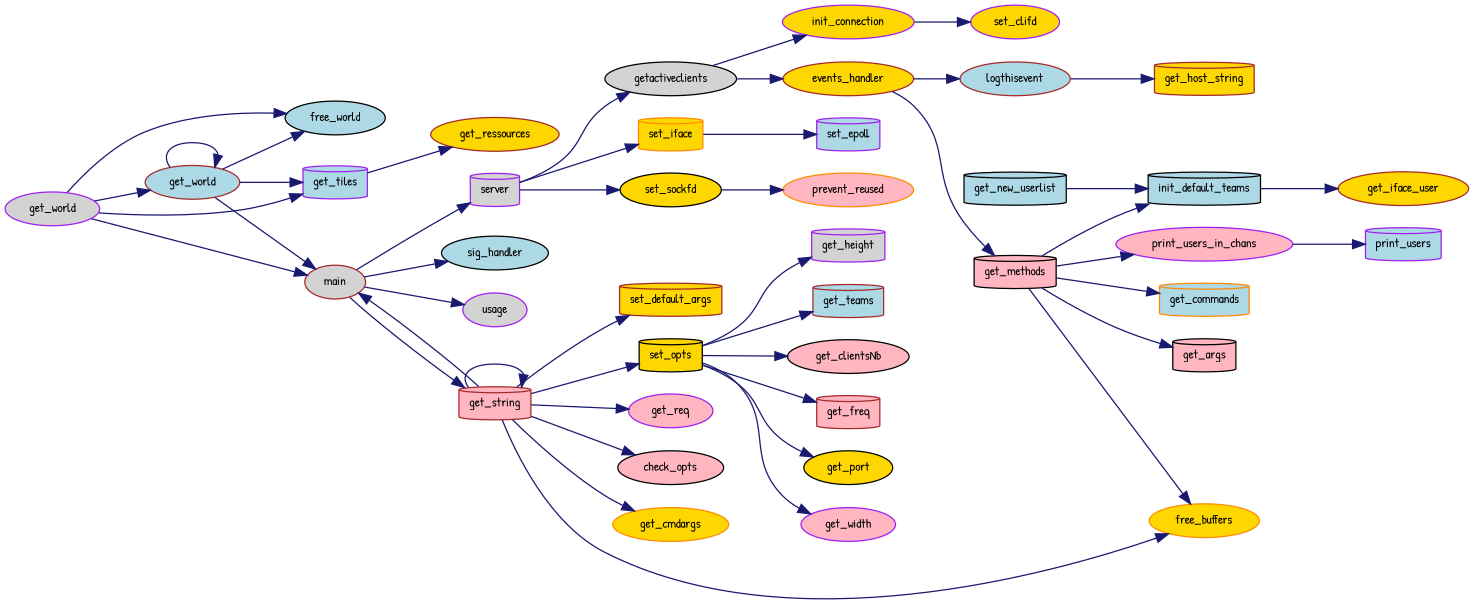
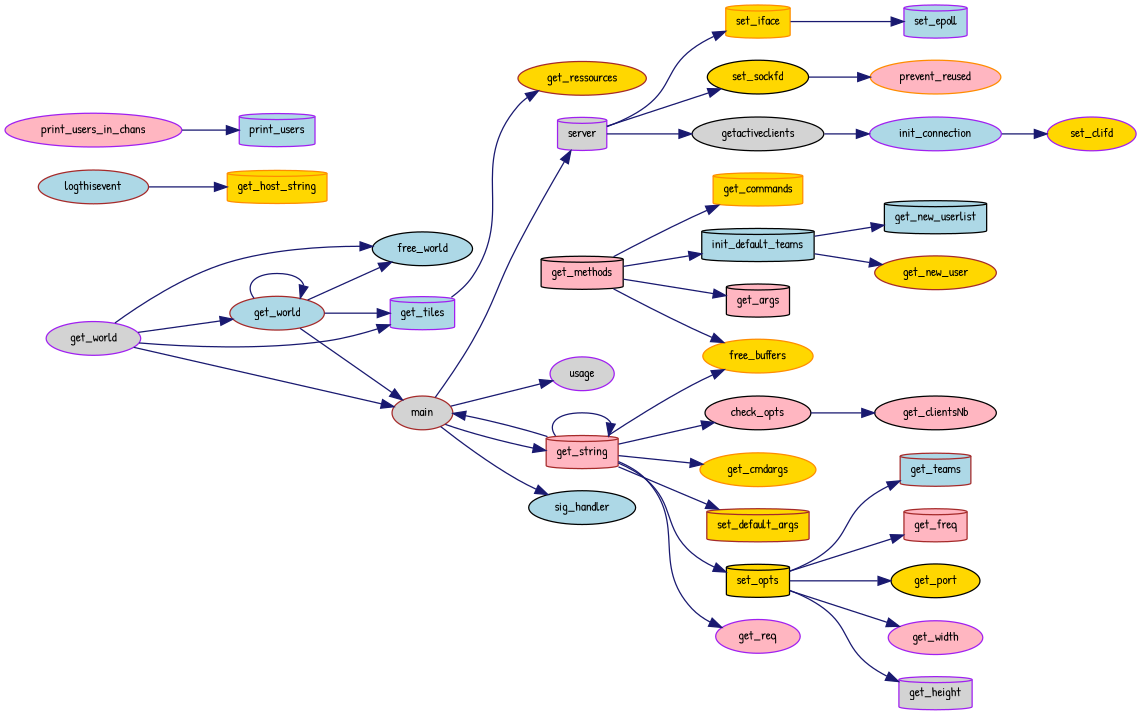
node "init_connection": fillcolor gold -> lightblue
node "events_handler": removed
node "get_host_string": color brown -> darkorange
edge "get_new_userlist" -> "init_default_teams": reversed
node "get_iface_user": label "get_iface_user" -> "get_new_user"
edge "get_methods" -> "print_users_in_chans": removed
node "get_commands": fillcolor lightblue -> gold
edge "set_opts" -> "get_clientsNb": now "check_opts" -> "get_clientsNb"
